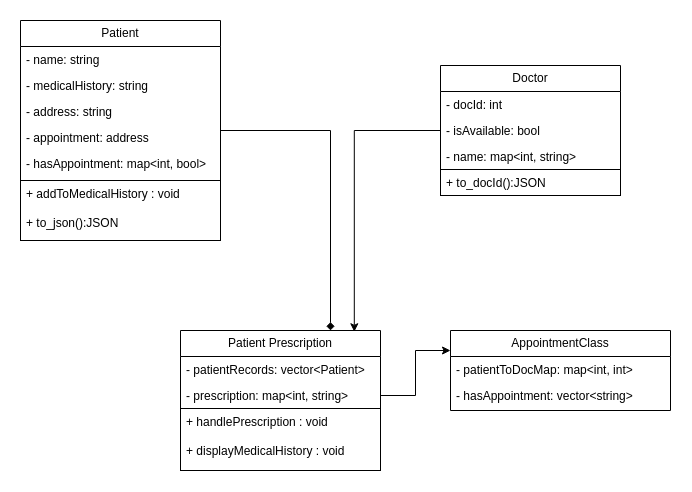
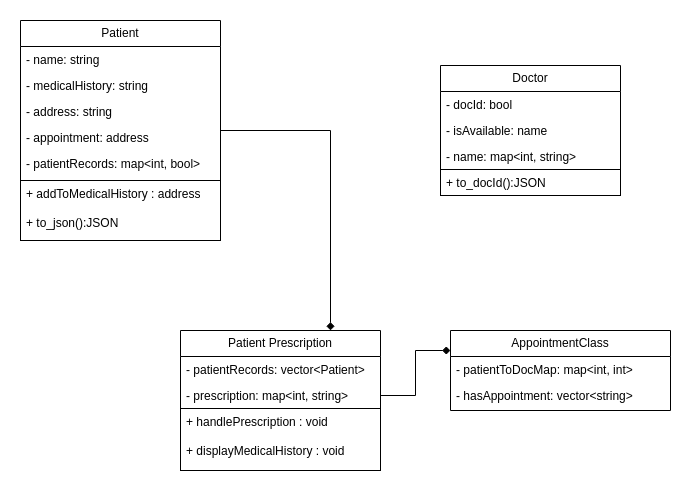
node "- docId: int": label "- docId: int" -> "- docId: bool"
node "- isAvailable: bool": label "- isAvailable: bool" -> "- isAvailable: name"
node "- hasAppointment: map<int, bool>": label "- hasAppointment: map<int, bool>" -> "- patientRecords: map<int, bool>"
edge "Doctor" -> "Patient Prescription": removed
node "+ addToMedicalHistory : void + to_json():JSON": label "+ addToMedicalHistory : void + to_json():JSON" -> "+ addToMedicalHistory : address + to_json():JSON"
edge "- prescription: map<int, string>" -> "AppointmentClass": arrowhead classic -> diamond
